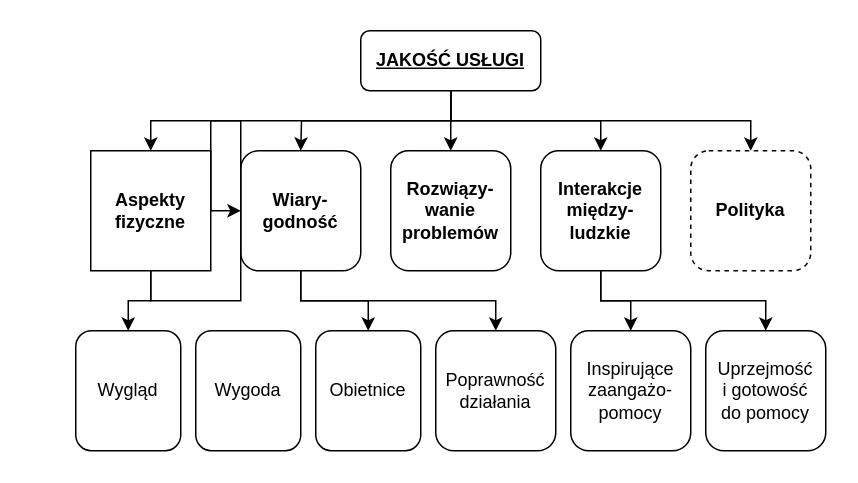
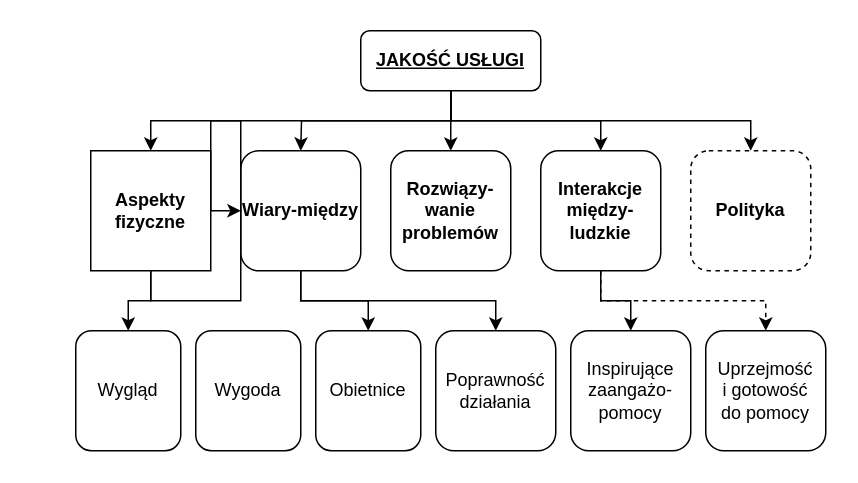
node "Wiary-godność": label "Wiary-godność" -> "Wiary-między"
edge "Interakcje między-ludzkie" -> "Uprzejmość i gotowość do pomocy": style solid -> dashed
